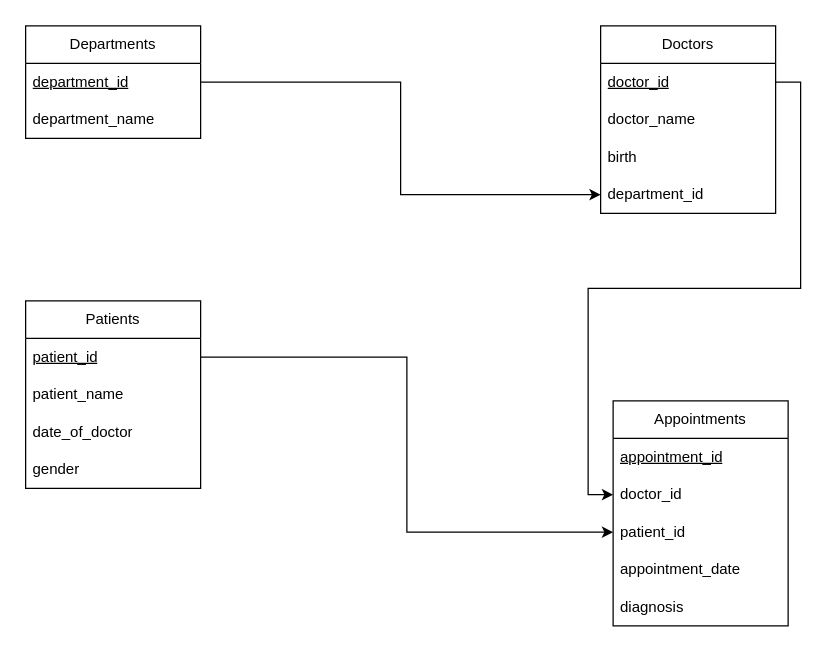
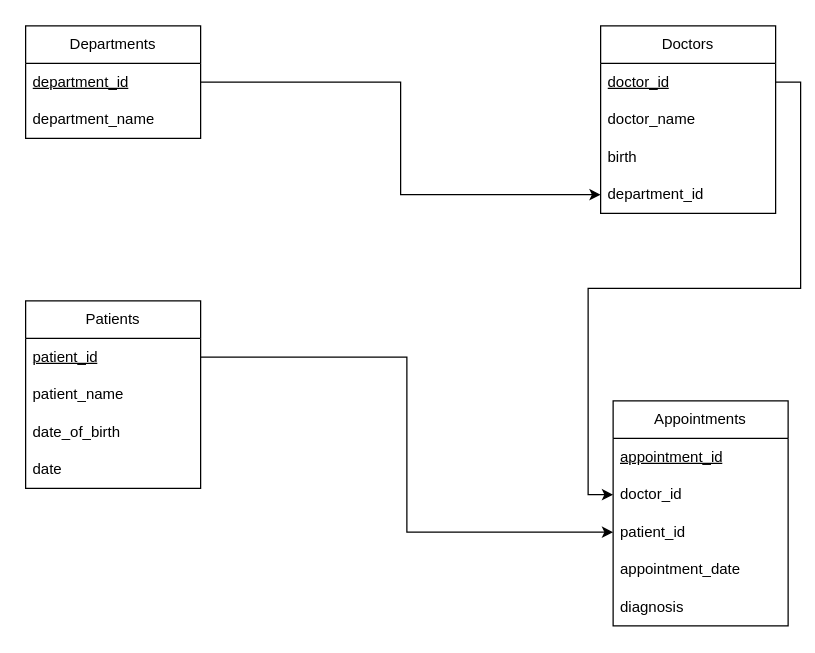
node "date_of_doctor": label "date_of_doctor" -> "date_of_birth"
node "gender": label "gender" -> "date"
